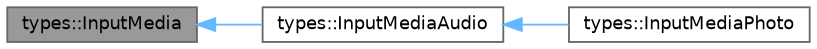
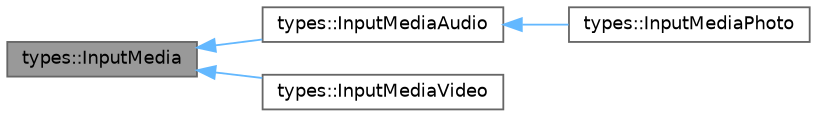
node "types::InputMediaVideo": added
